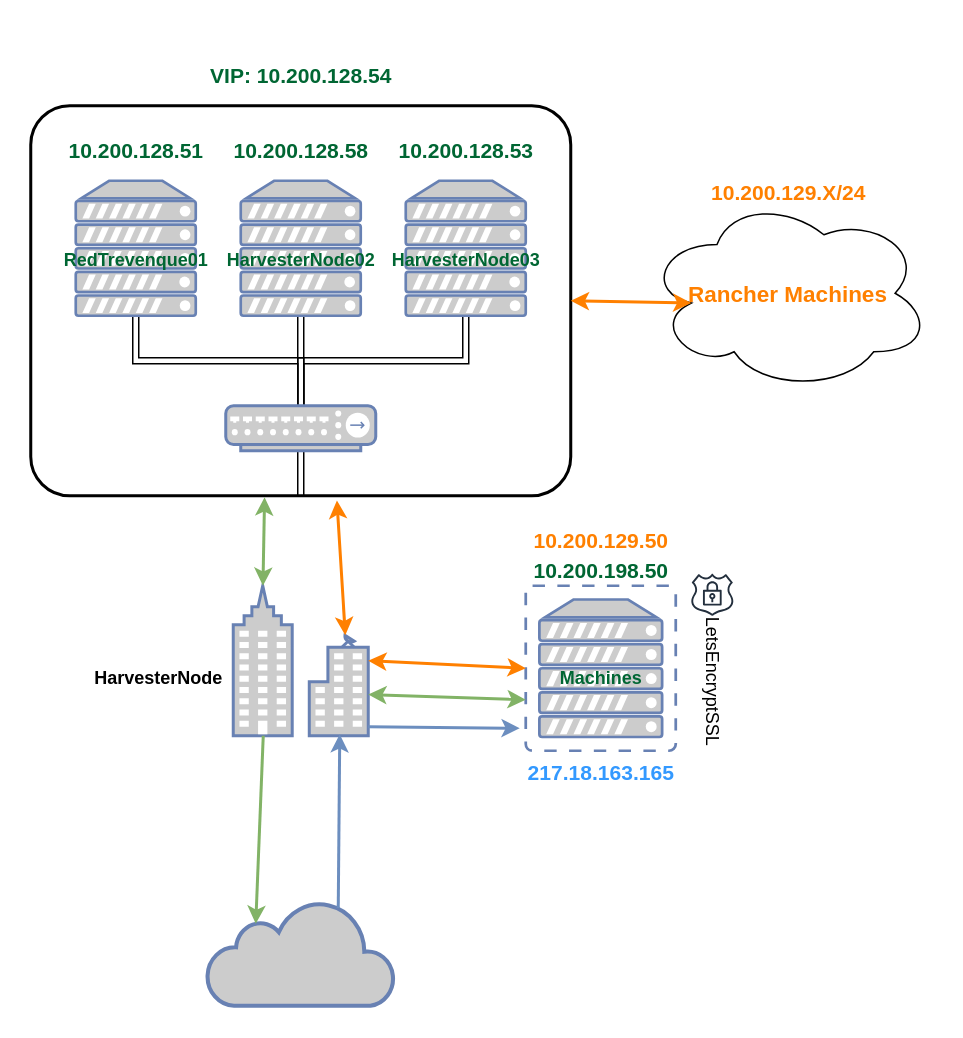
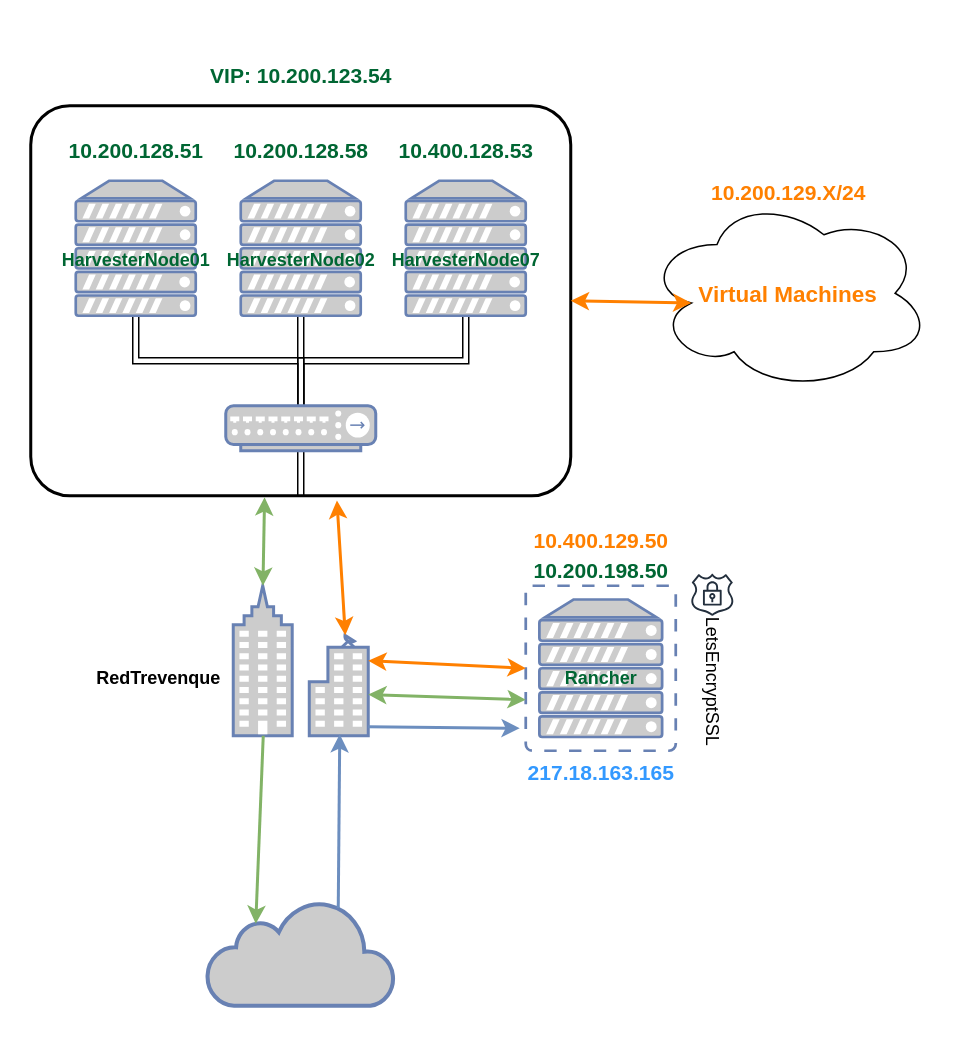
node "VIP: 10.200.128.54": label "VIP: 10.200.128.54" -> "VIP: 10.200.123.54"
node "10.200.128.53": label "10.200.128.53" -> "10.400.128.53"
node "RedTrevenque01": label "RedTrevenque01" -> "HarvesterNode01"
node "HarvesterNode03": label "HarvesterNode03" -> "HarvesterNode07"
node "Rancher Machines": label "Rancher Machines" -> "Virtual Machines"
node "10.200.129.50": label "10.200.129.50" -> "10.400.129.50"
node "HarvesterNode": label "HarvesterNode" -> "RedTrevenque"
node "Machines": label "Machines" -> "Rancher"
